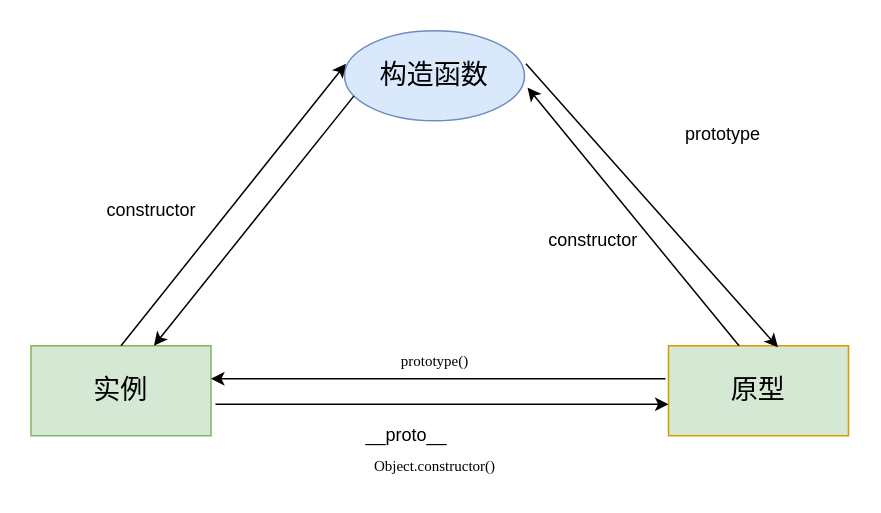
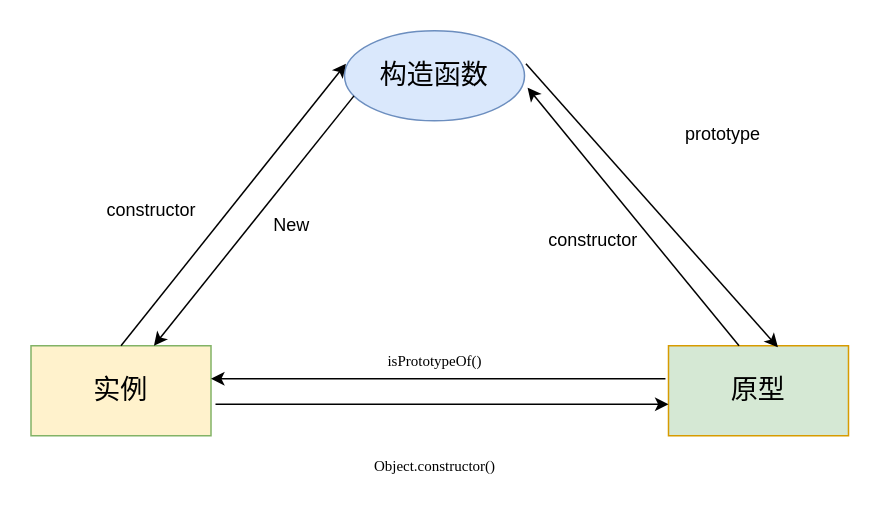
node "New": added
node "prototype()": label "prototype()" -> "isPrototypeOf()"
node "实例": fillcolor #d5e8d4 -> #fff2cc
node "__proto__": removed
